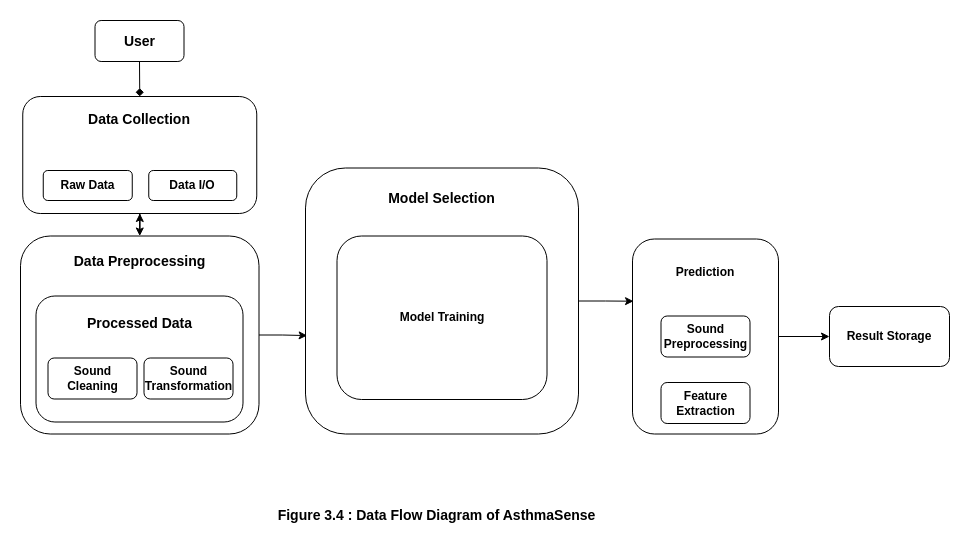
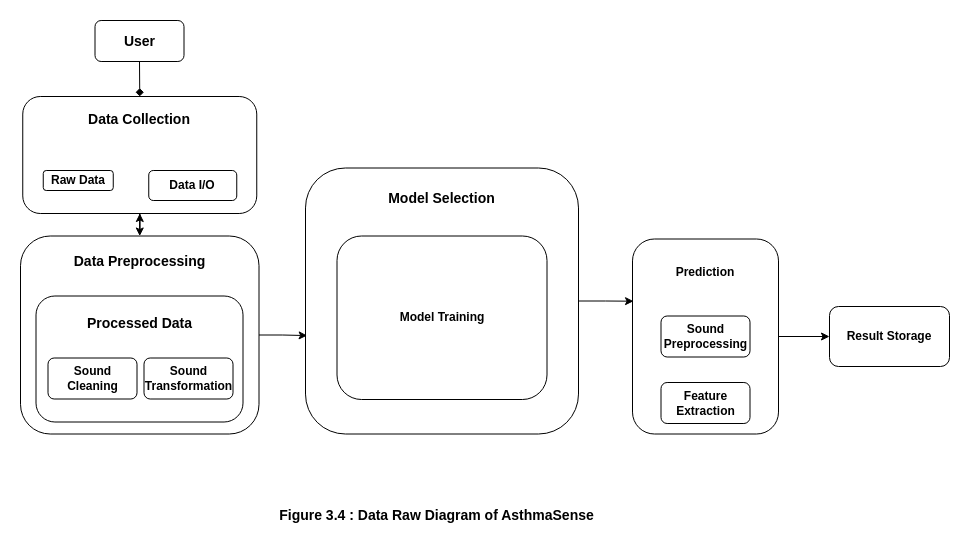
node "Raw Data": size 89x30 -> 70x20
node "Figure 3.4 : Data Flow Diagram of AsthmaSense": label "Figure 3.4 : Data Flow Diagram of AsthmaSense" -> "Figure 3.4 : Data Raw Diagram of AsthmaSense"
